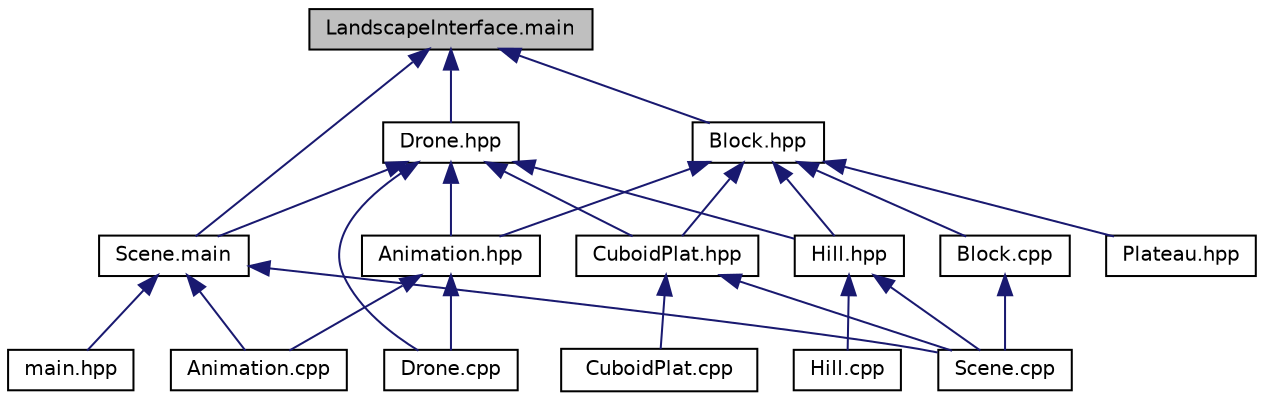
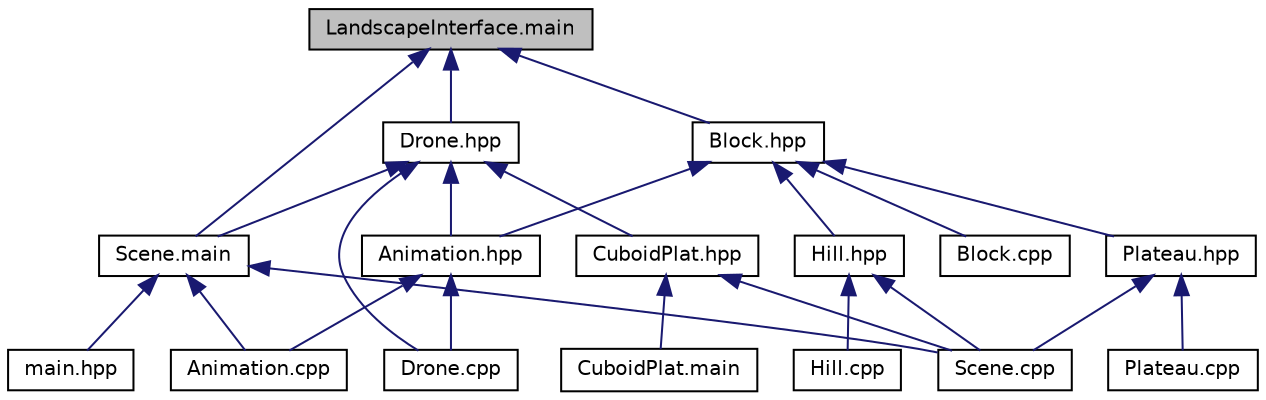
edge "CuboidPlat.hpp" -> "Block.hpp": removed
edge "Hill.hpp" -> "Drone.hpp": removed
edge "Scene.cpp" -> "Block.cpp": now "Scene.cpp" -> "Plateau.hpp"
node "CuboidPlat.cpp": label "CuboidPlat.cpp" -> "CuboidPlat.main"
node "Plateau.cpp": added
